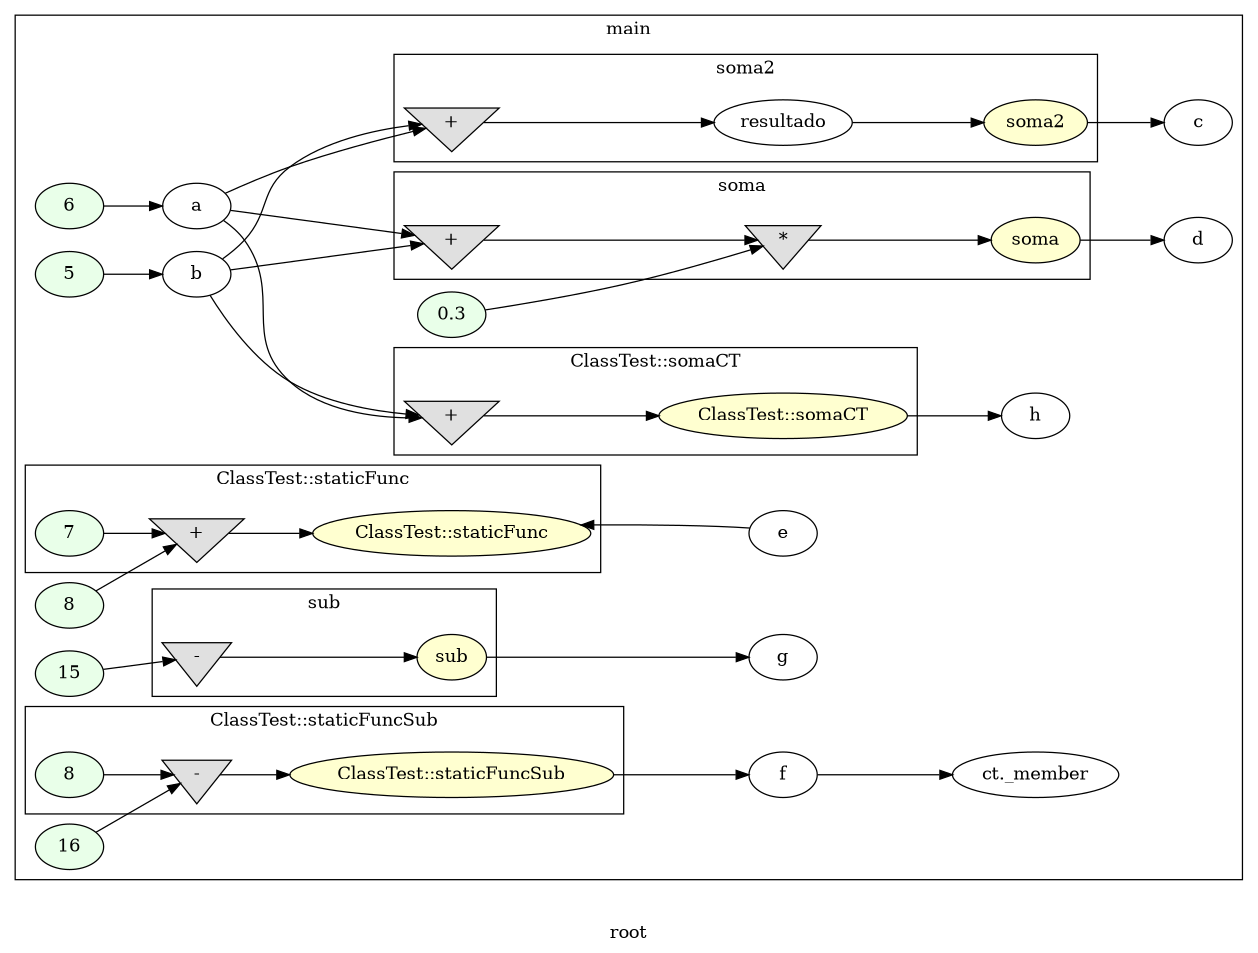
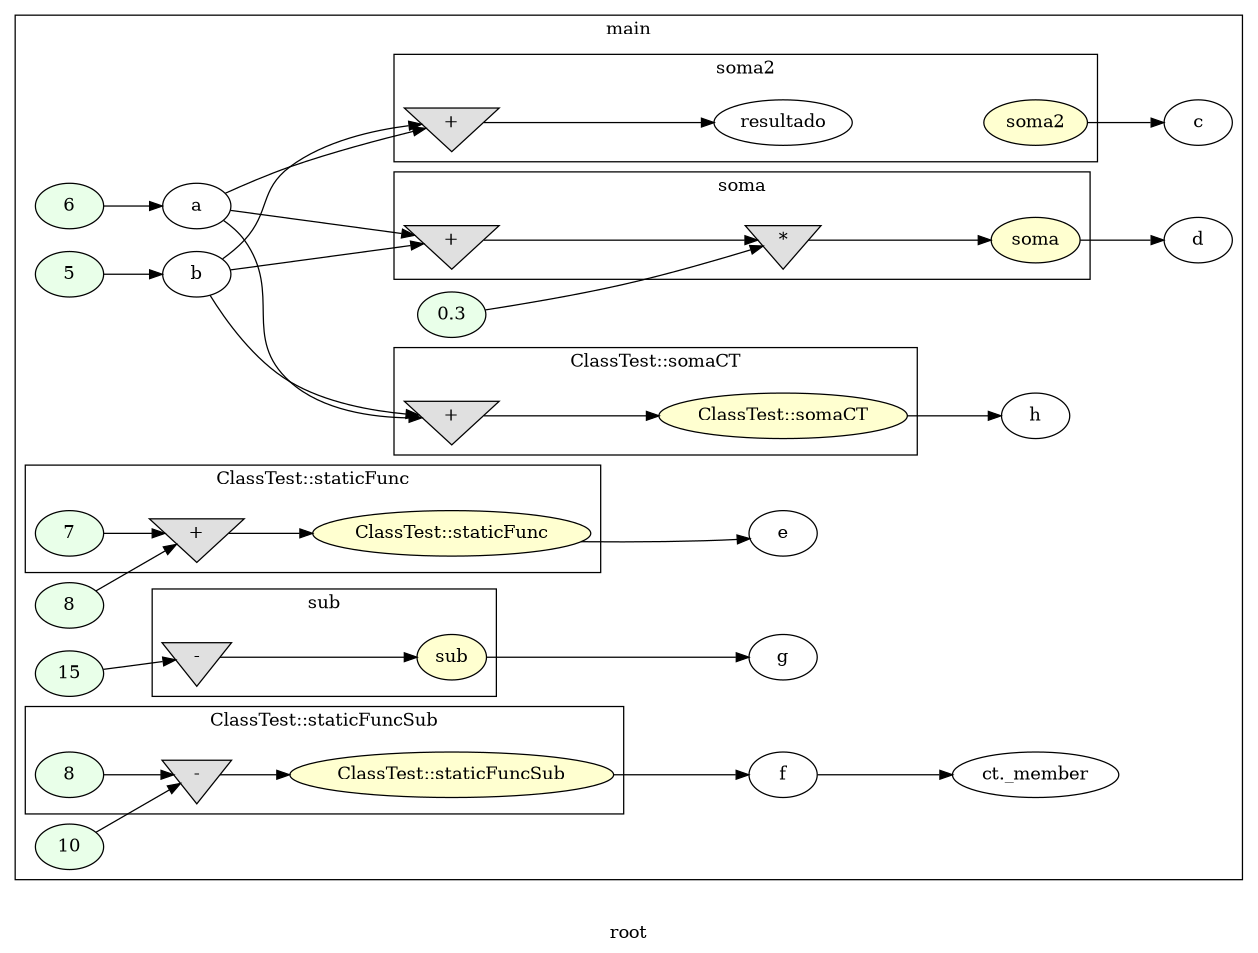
edge "resultado" -> "soma2": removed
edge "e" -> "ClassTest::staticFunc": reversed
node "16": label "16" -> "10"
